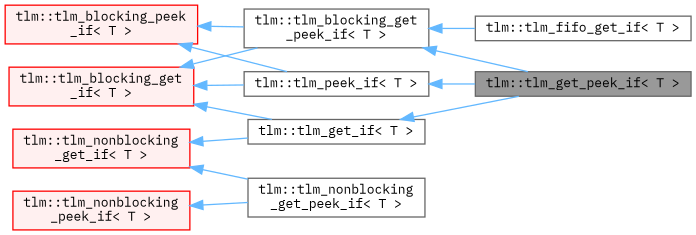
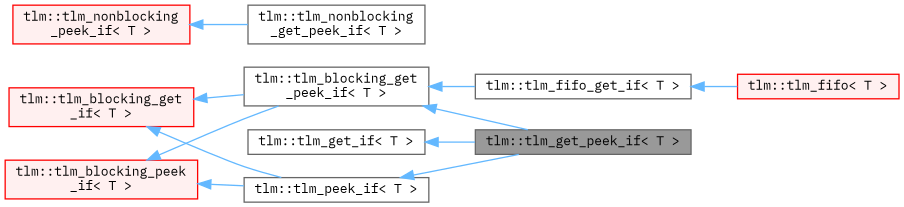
node "tlm::tlm_fifo< T >": added
edge "tlm::tlm_get_if< T >" -> "tlm::tlm_blocking_get _if< T >": removed
node "tlm::tlm_nonblocking _get_if< T >": removed
